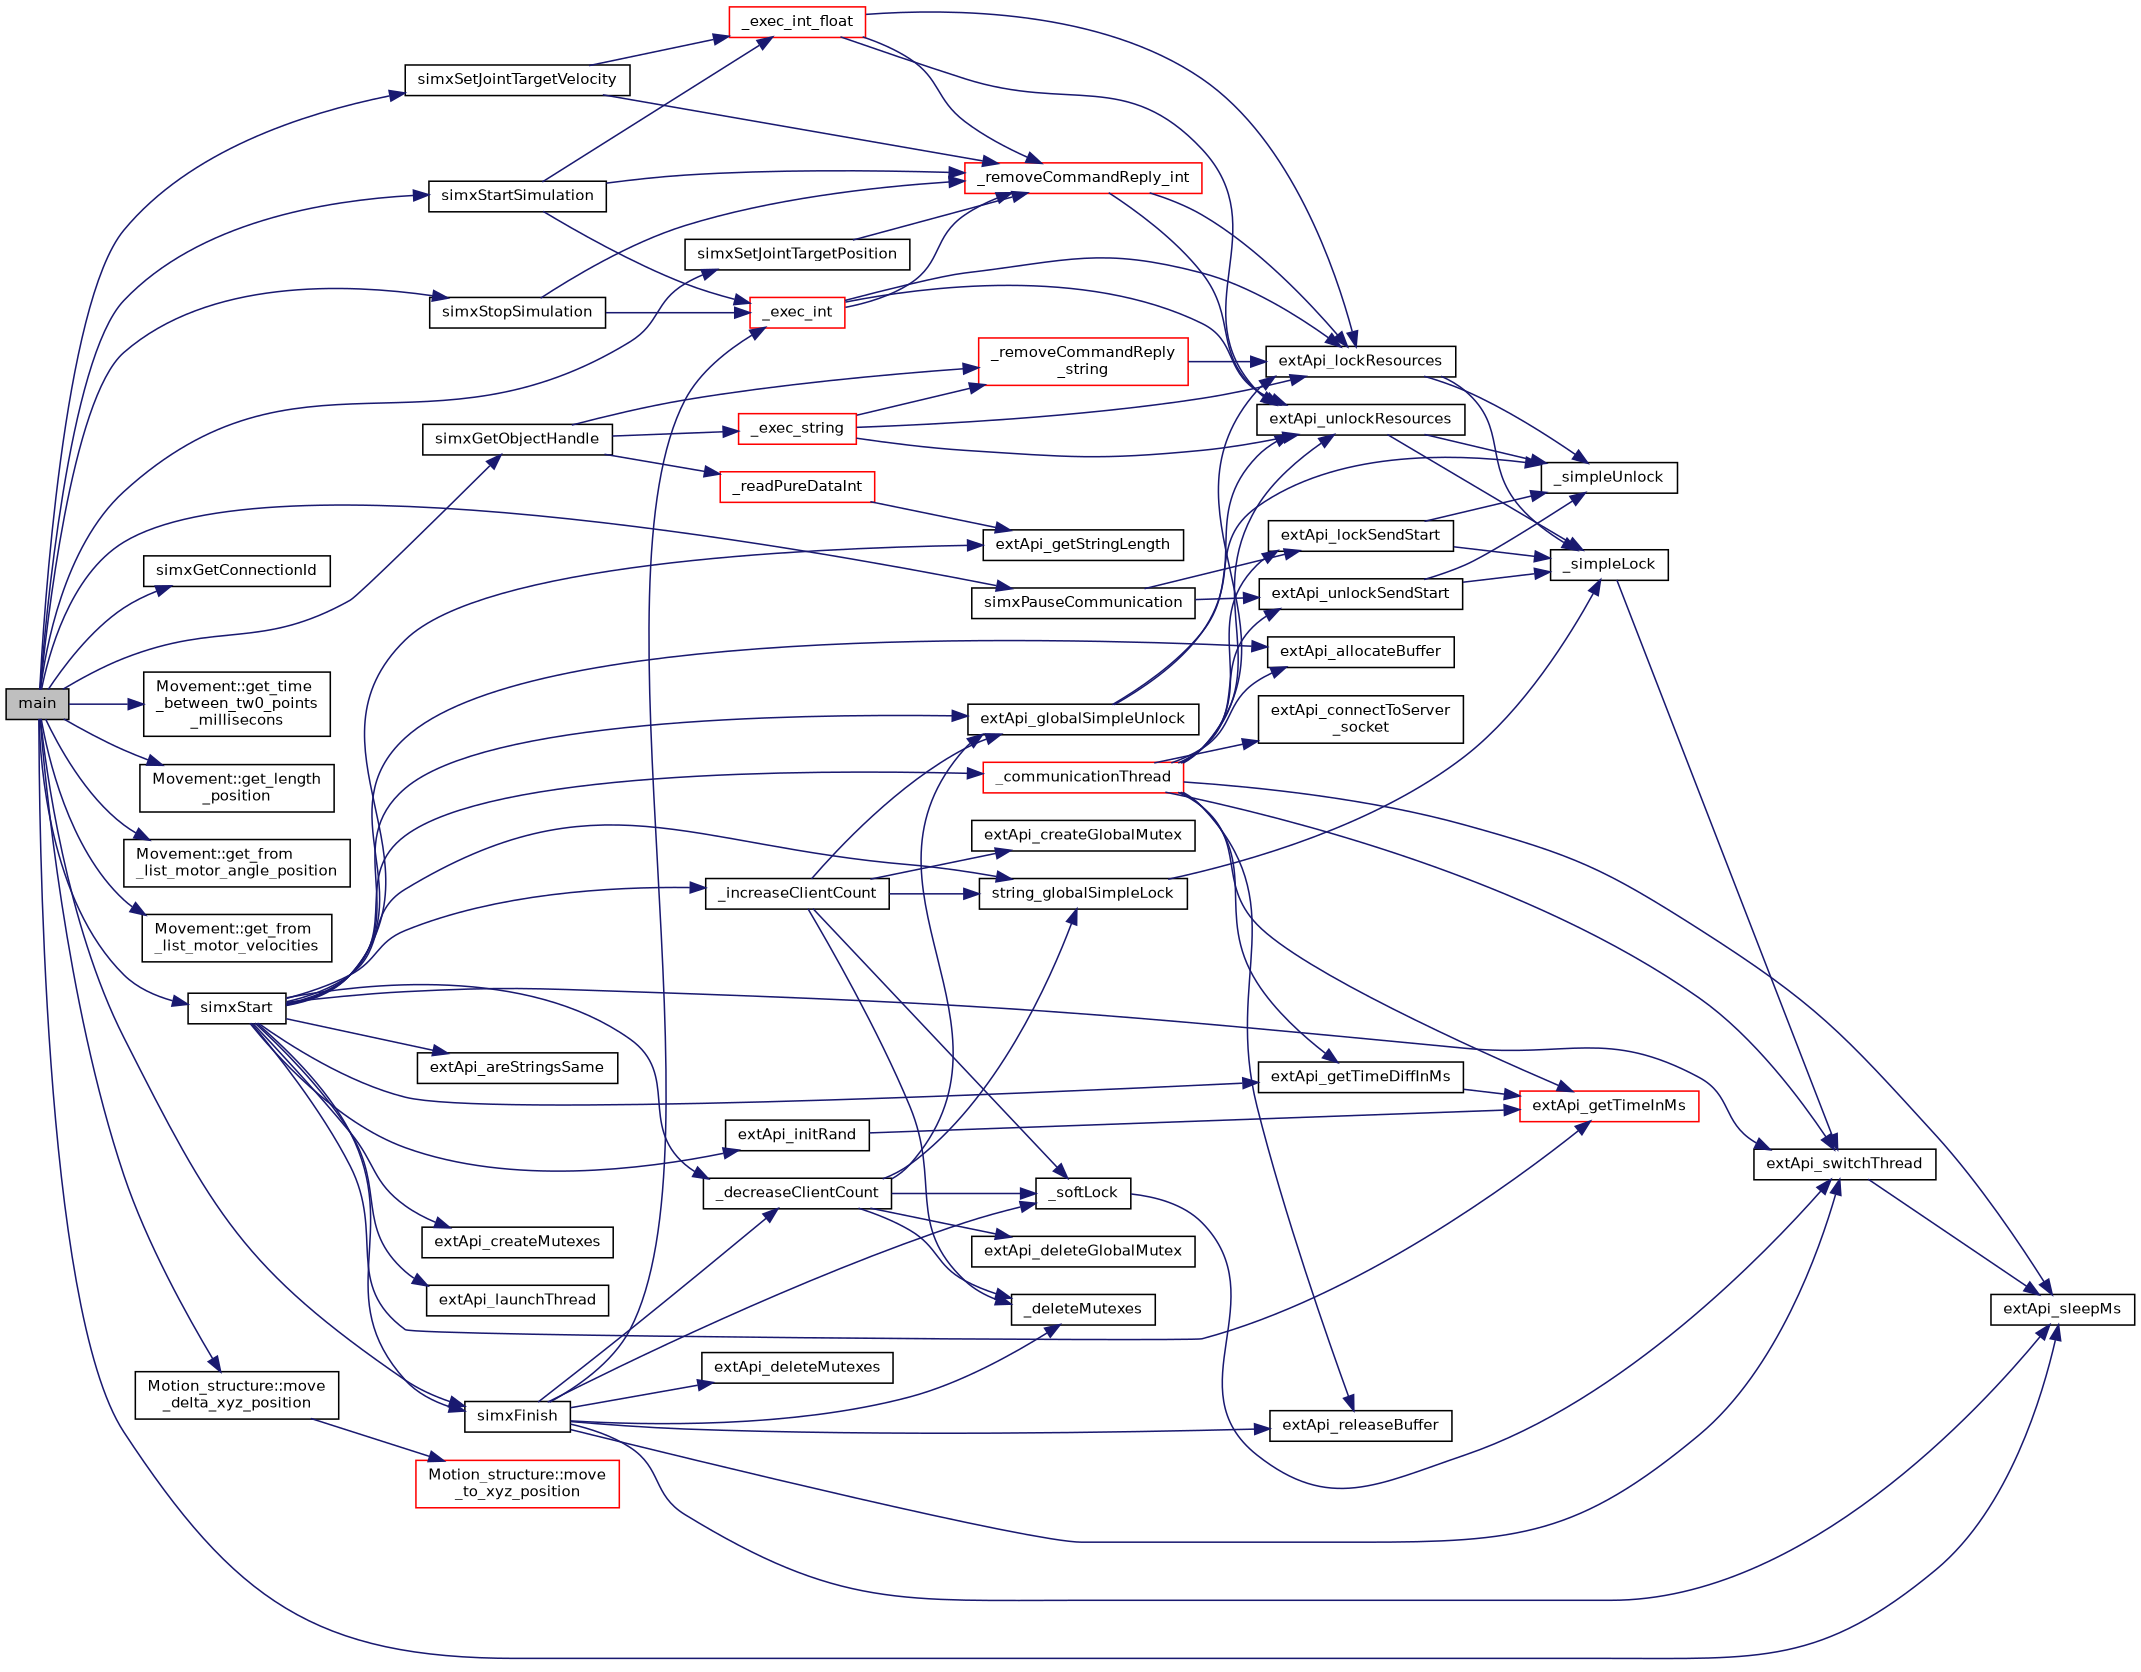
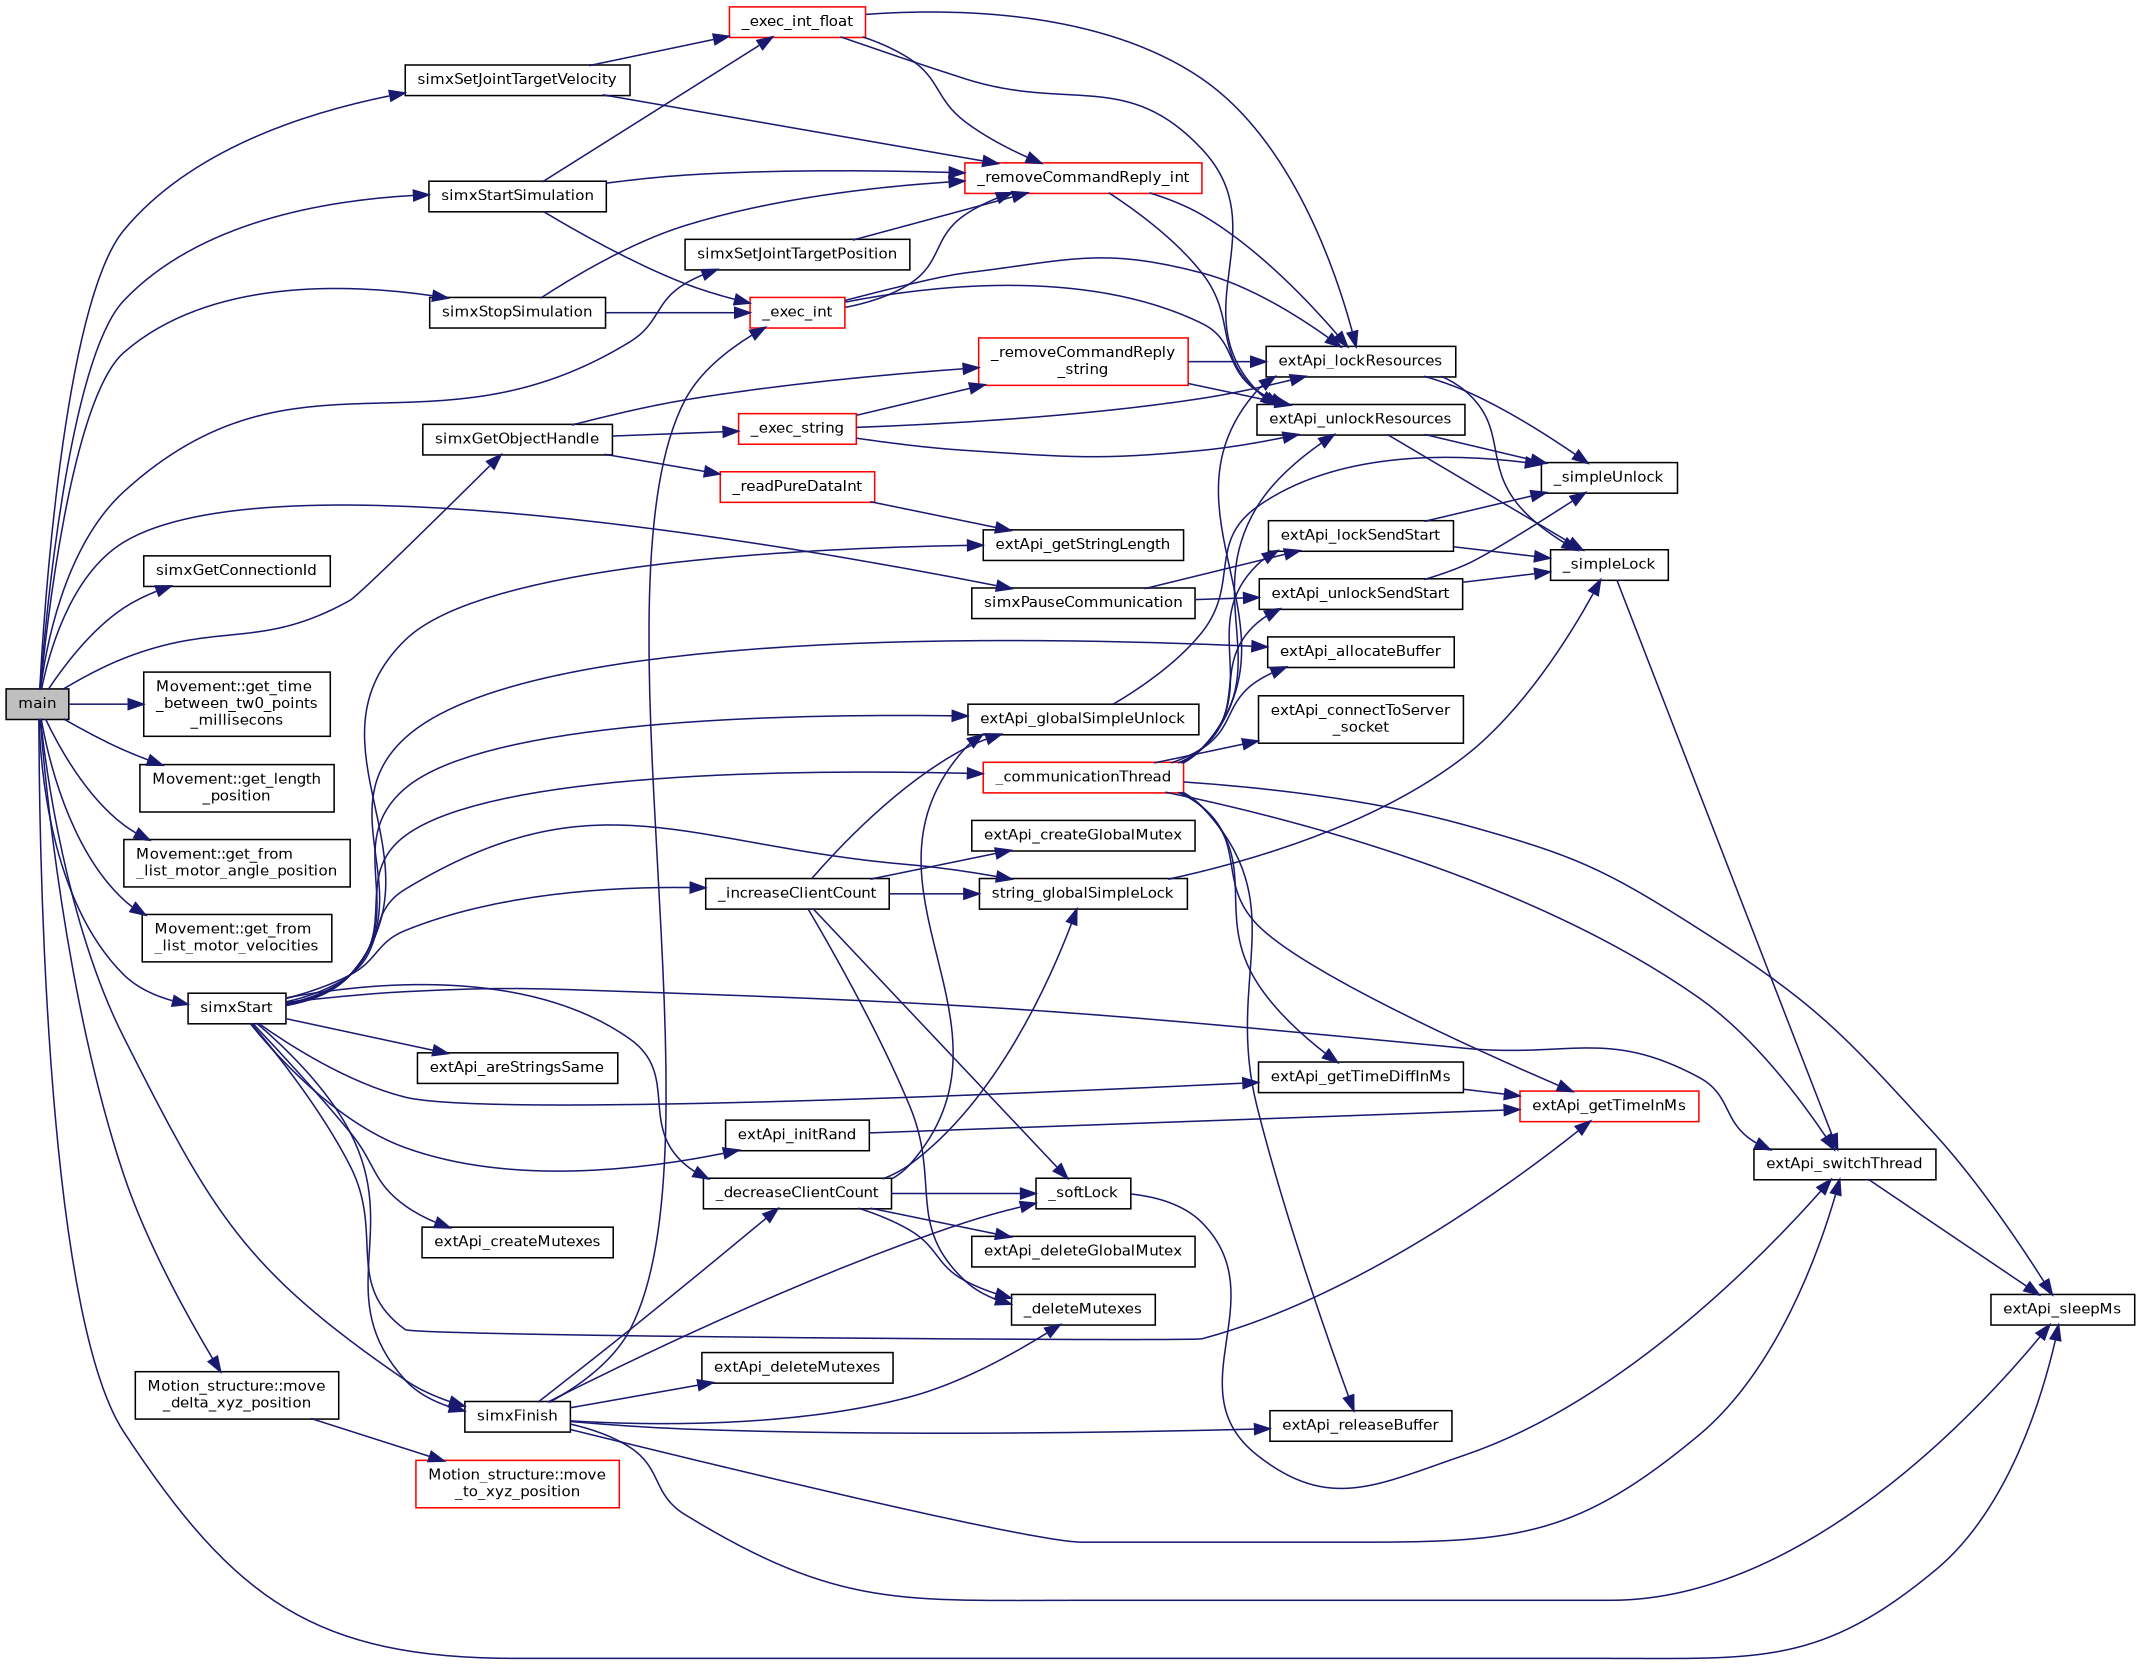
edge "extApi_globalSimpleUnlock" -> "extApi_unlockResources": now "_removeCommandReply _string" -> "extApi_unlockResources"
node "extApi_launchThread": removed
